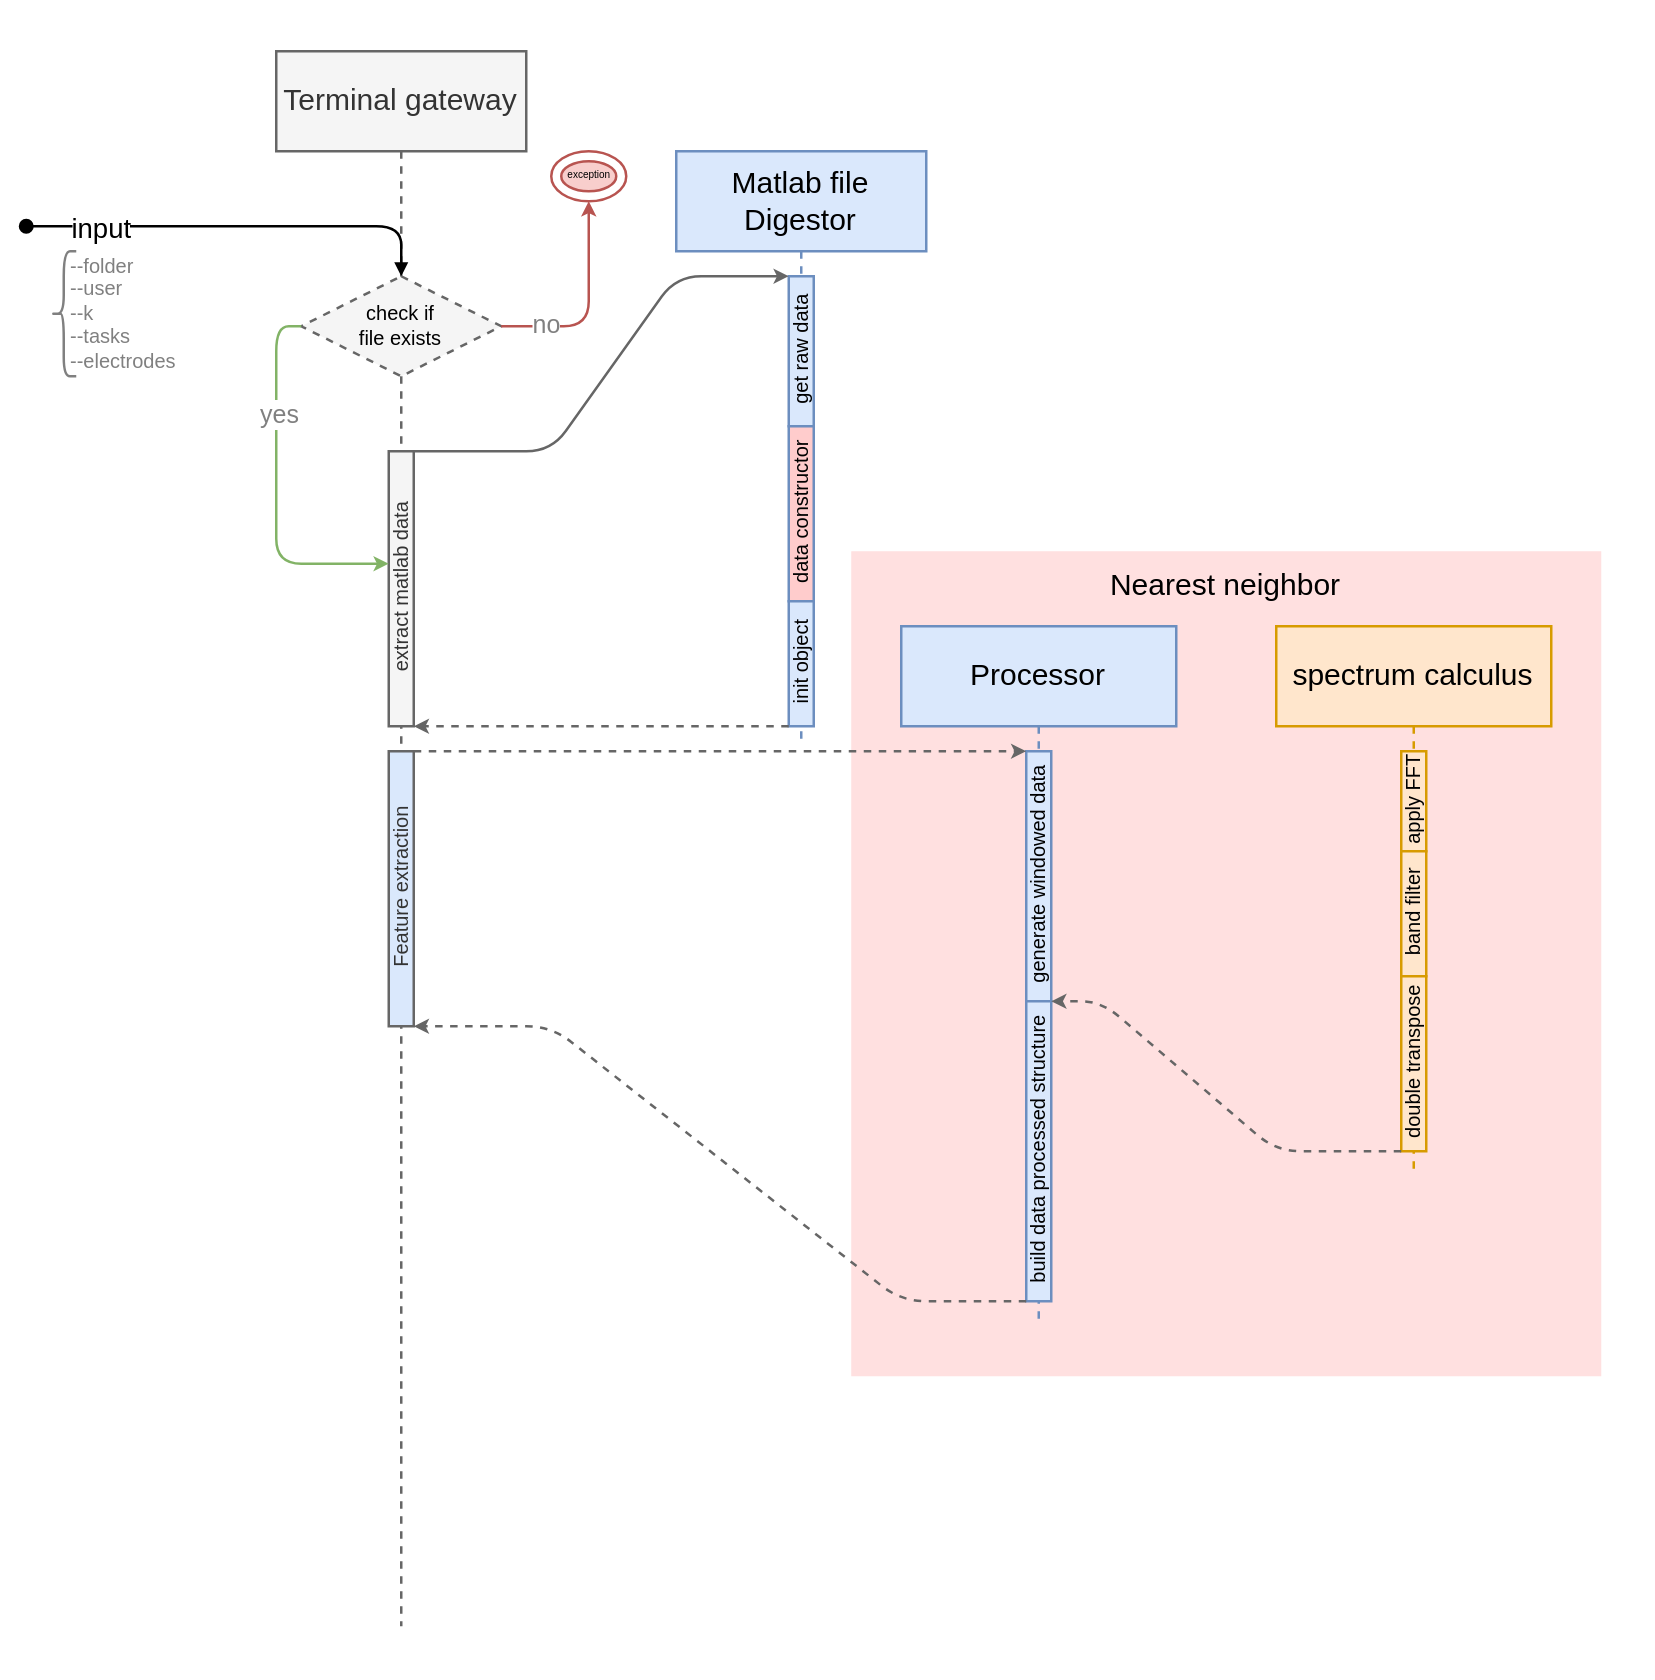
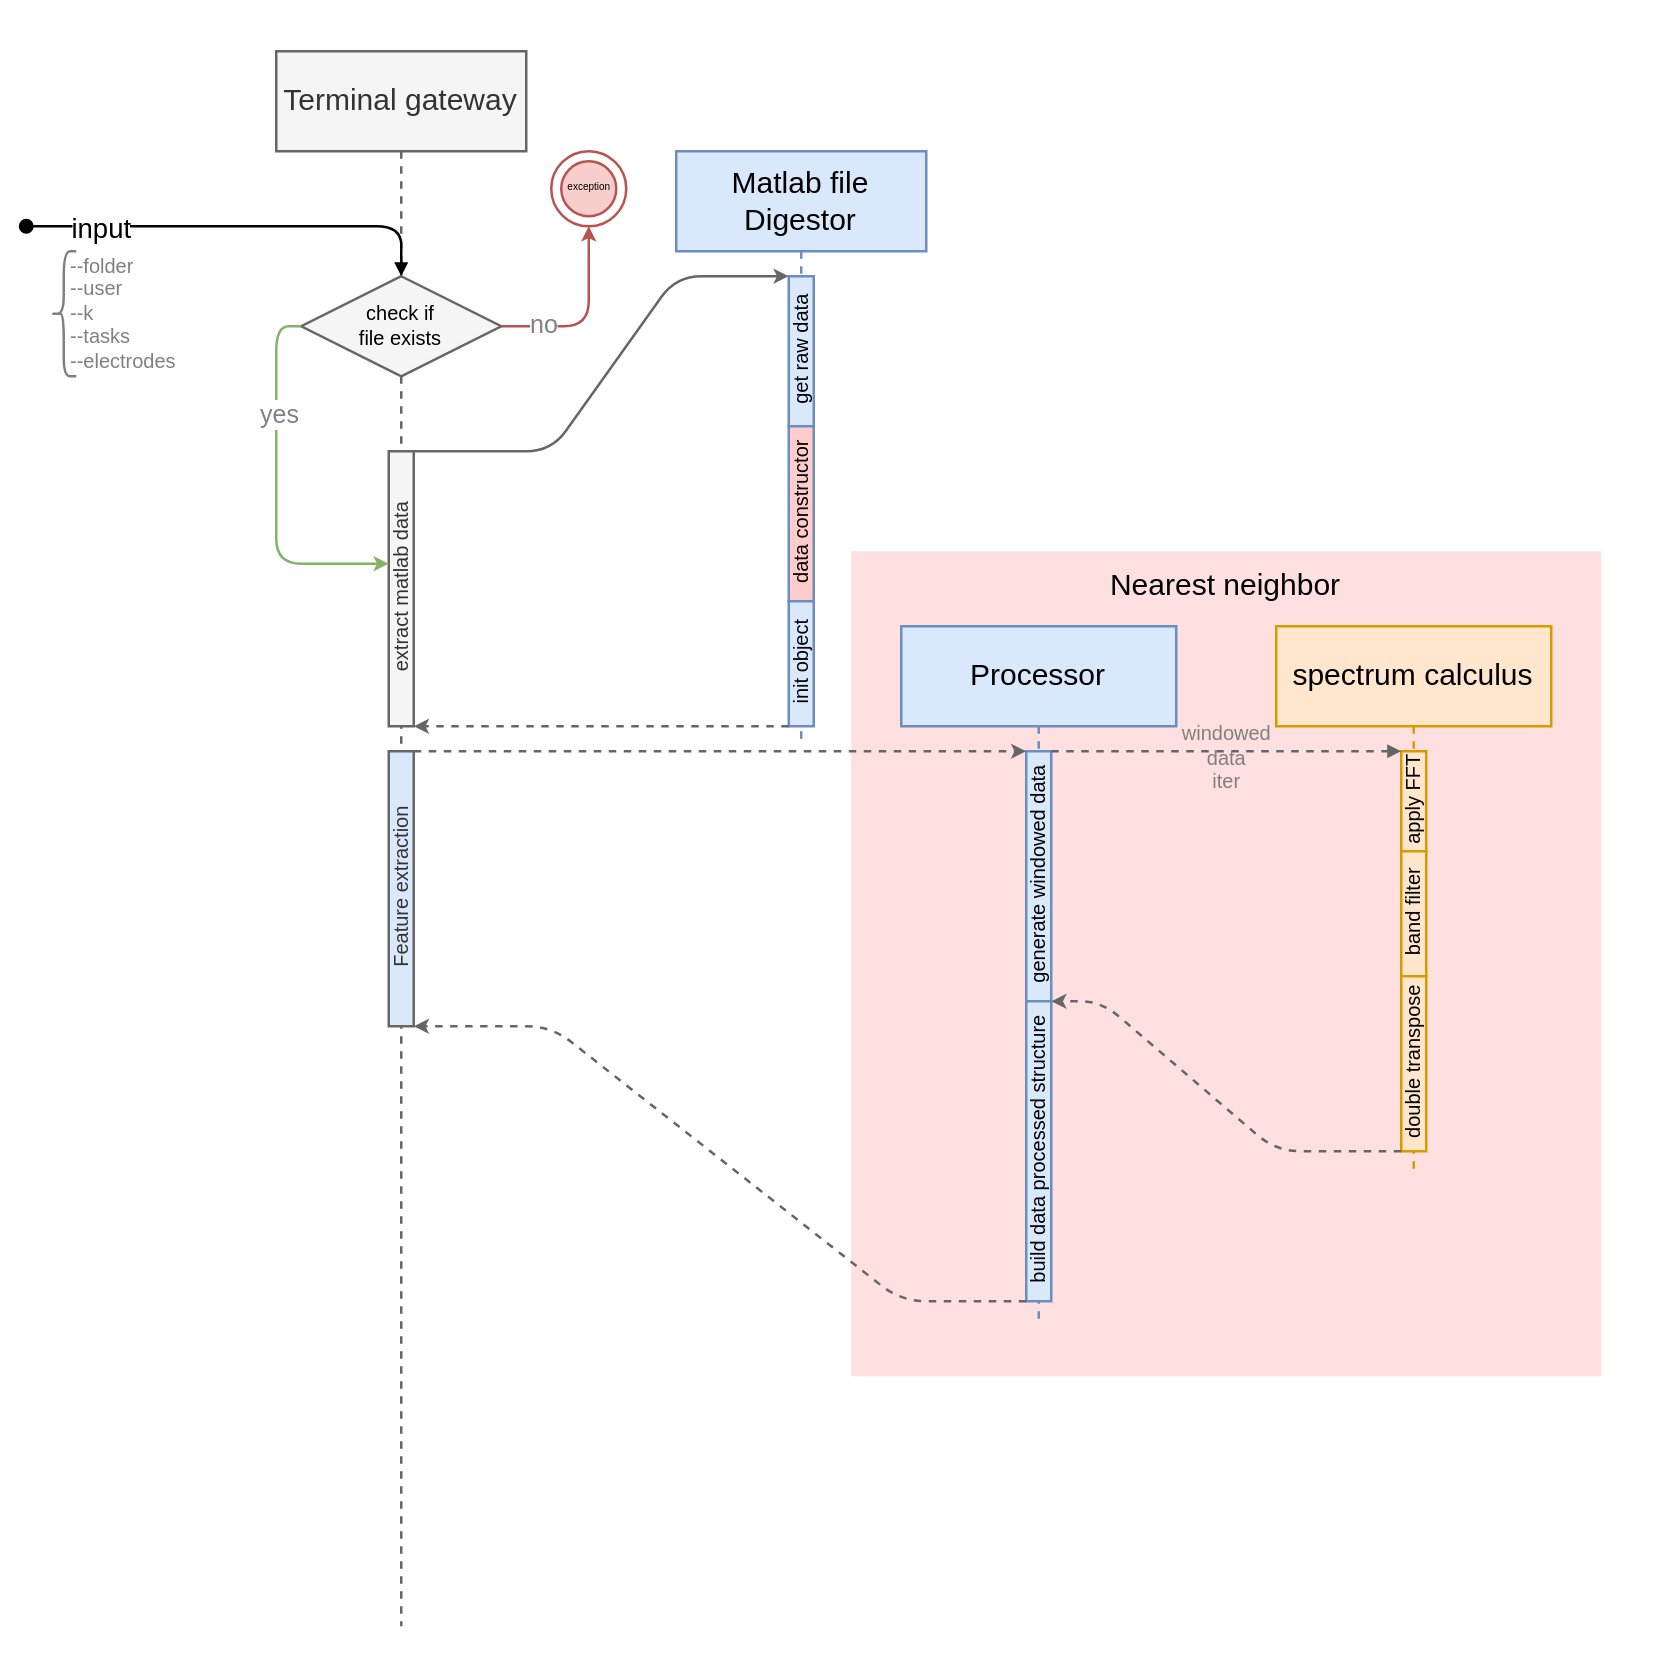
node "exception": size 75x50 -> 75x75
node "check iffile exists": style dashed -> solid
edge "generate windowed data" -> "apply FFT": added, label "windowed data iter"
